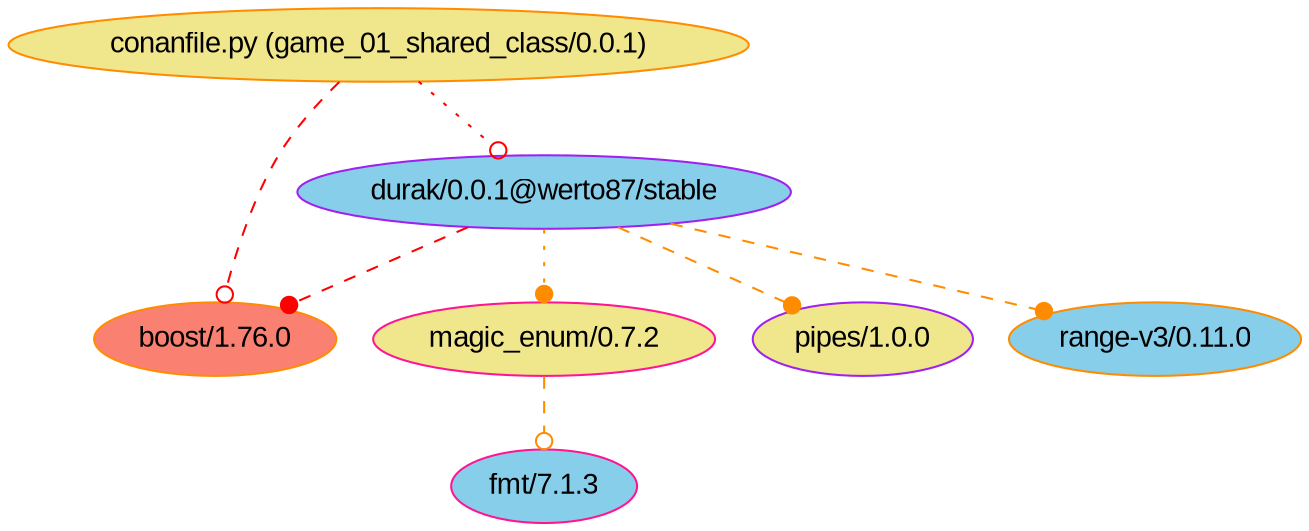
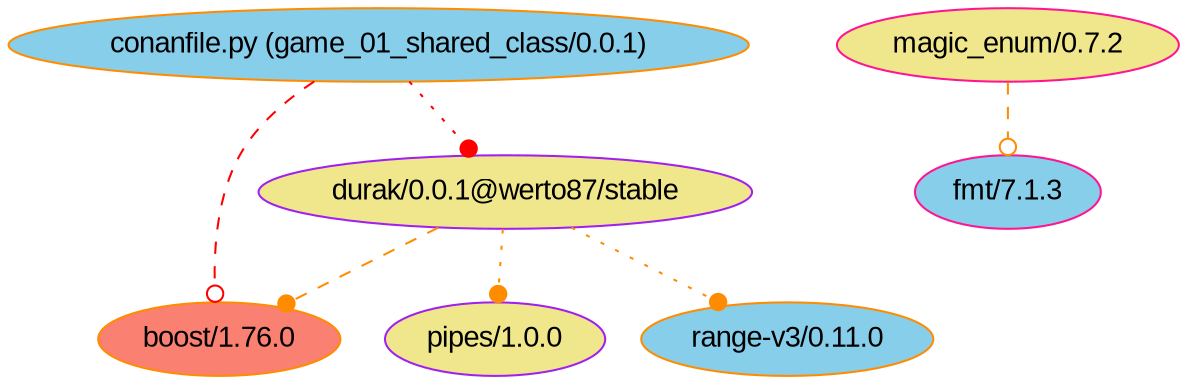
node "conanfile.py (game_01_shared_class/0.0.1)": fillcolor khaki -> skyblue
edge "conanfile.py (game_01_shared_class/0.0.1)" -> "durak/0.0.1@werto87/stable": arrowhead odot -> dot
node "durak/0.0.1@werto87/stable": fillcolor skyblue -> khaki
edge "durak/0.0.1@werto87/stable" -> "magic_enum/0.7.2": removed
edge "durak/0.0.1@werto87/stable" -> "boost/1.76.0": color red -> darkorange
edge "durak/0.0.1@werto87/stable" -> "pipes/1.0.0": style dashed -> dotted
edge "durak/0.0.1@werto87/stable" -> "range-v3/0.11.0": style dashed -> dotted
